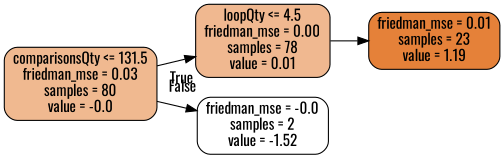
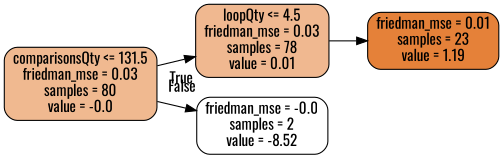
node "loopQty <= 4.5 friedman_mse = 0.00 samples = 78 value = 0.01": label "loopQty <= 4.5 friedman_mse = 0.00 samples = 78 value = 0.01" -> "loopQty <= 4.5 friedman_mse = 0.03 samples = 78 value = 0.01"
node "friedman_mse = -0.0 samples = 2 value = -1.52": label "friedman_mse = -0.0 samples = 2 value = -1.52" -> "friedman_mse = -0.0 samples = 2 value = -8.52"
